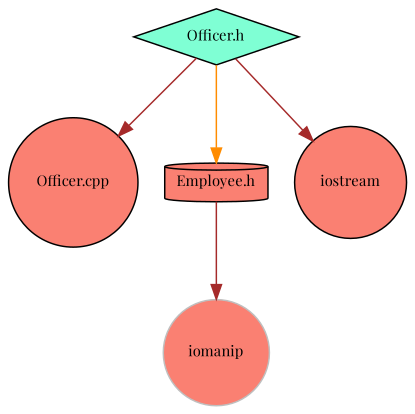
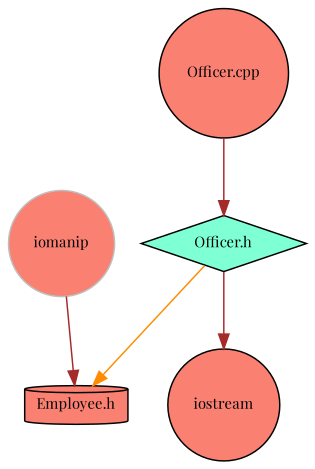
edge "Officer.h" -> "Officer.cpp": reversed
edge "Employee.h" -> "iomanip": reversed
